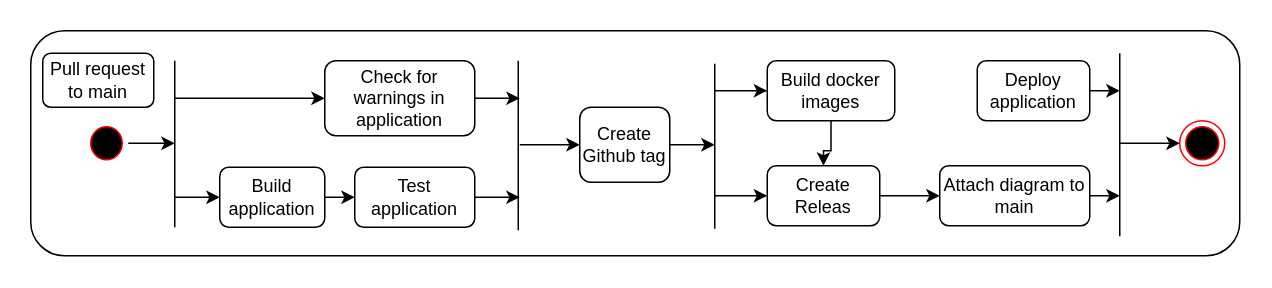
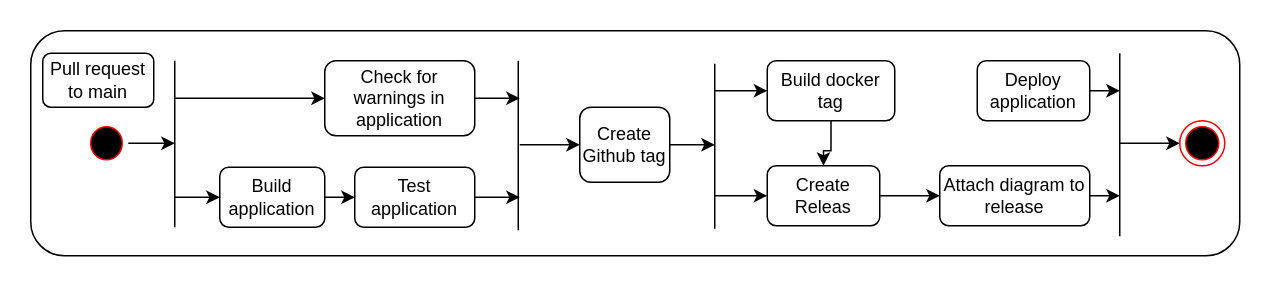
node "Build docker images": label "Build docker images" -> "Build docker tag"
node "Attach diagram to main": label "Attach diagram to main" -> "Attach diagram to release"
